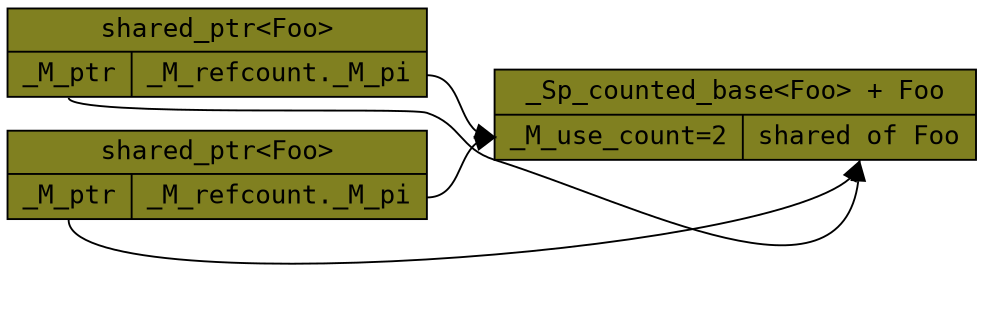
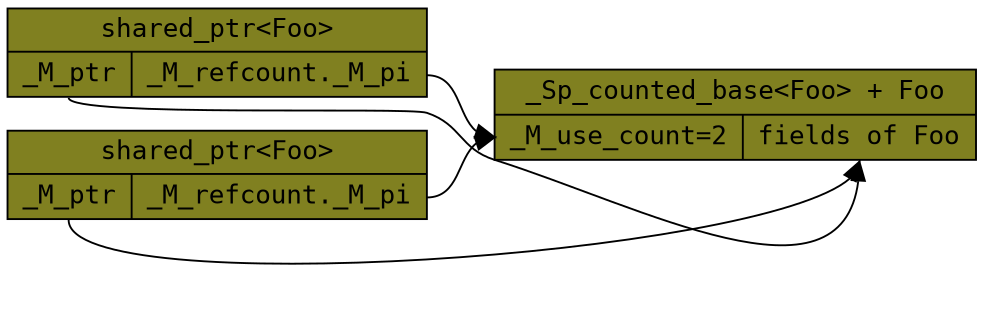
node "_Sp_counted_base<Foo> + Foo": text "shared of Foo" -> "fields of Foo"
